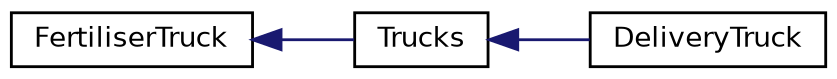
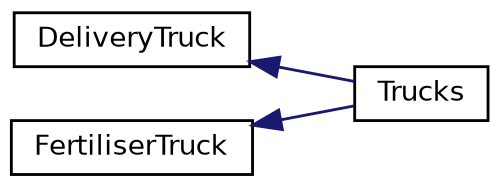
edge "DeliveryTruck" -> "Trucks": reversed
